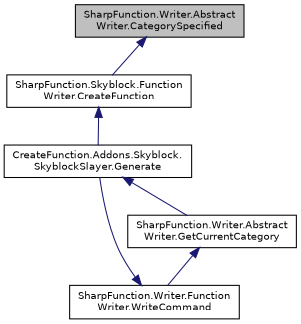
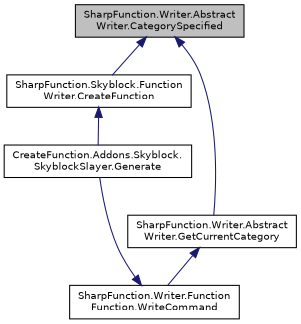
edge "SharpFunction.Writer.Abstract Writer.GetCurrentCategory" -> "CreateFunction.Addons.Skyblock. SkyblockSlayer.Generate": now "SharpFunction.Writer.Abstract Writer.GetCurrentCategory" -> "SharpFunction.Writer.Abstract Writer.CategorySpecified"
node "SharpFunction.Writer.Function Writer.WriteCommand": label "SharpFunction.Writer.Function Writer.WriteCommand" -> "SharpFunction.Writer.Function Function.WriteCommand"
